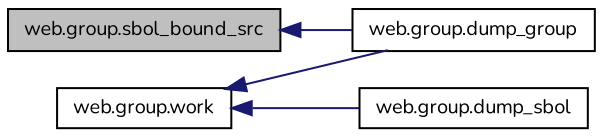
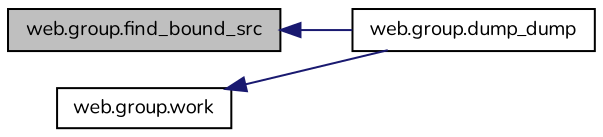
node "web.group.sbol_bound_src": label "web.group.sbol_bound_src" -> "web.group.find_bound_src"
node "web.group.dump_group": label "web.group.dump_group" -> "web.group.dump_dump"
node "web.group.dump_sbol": removed
